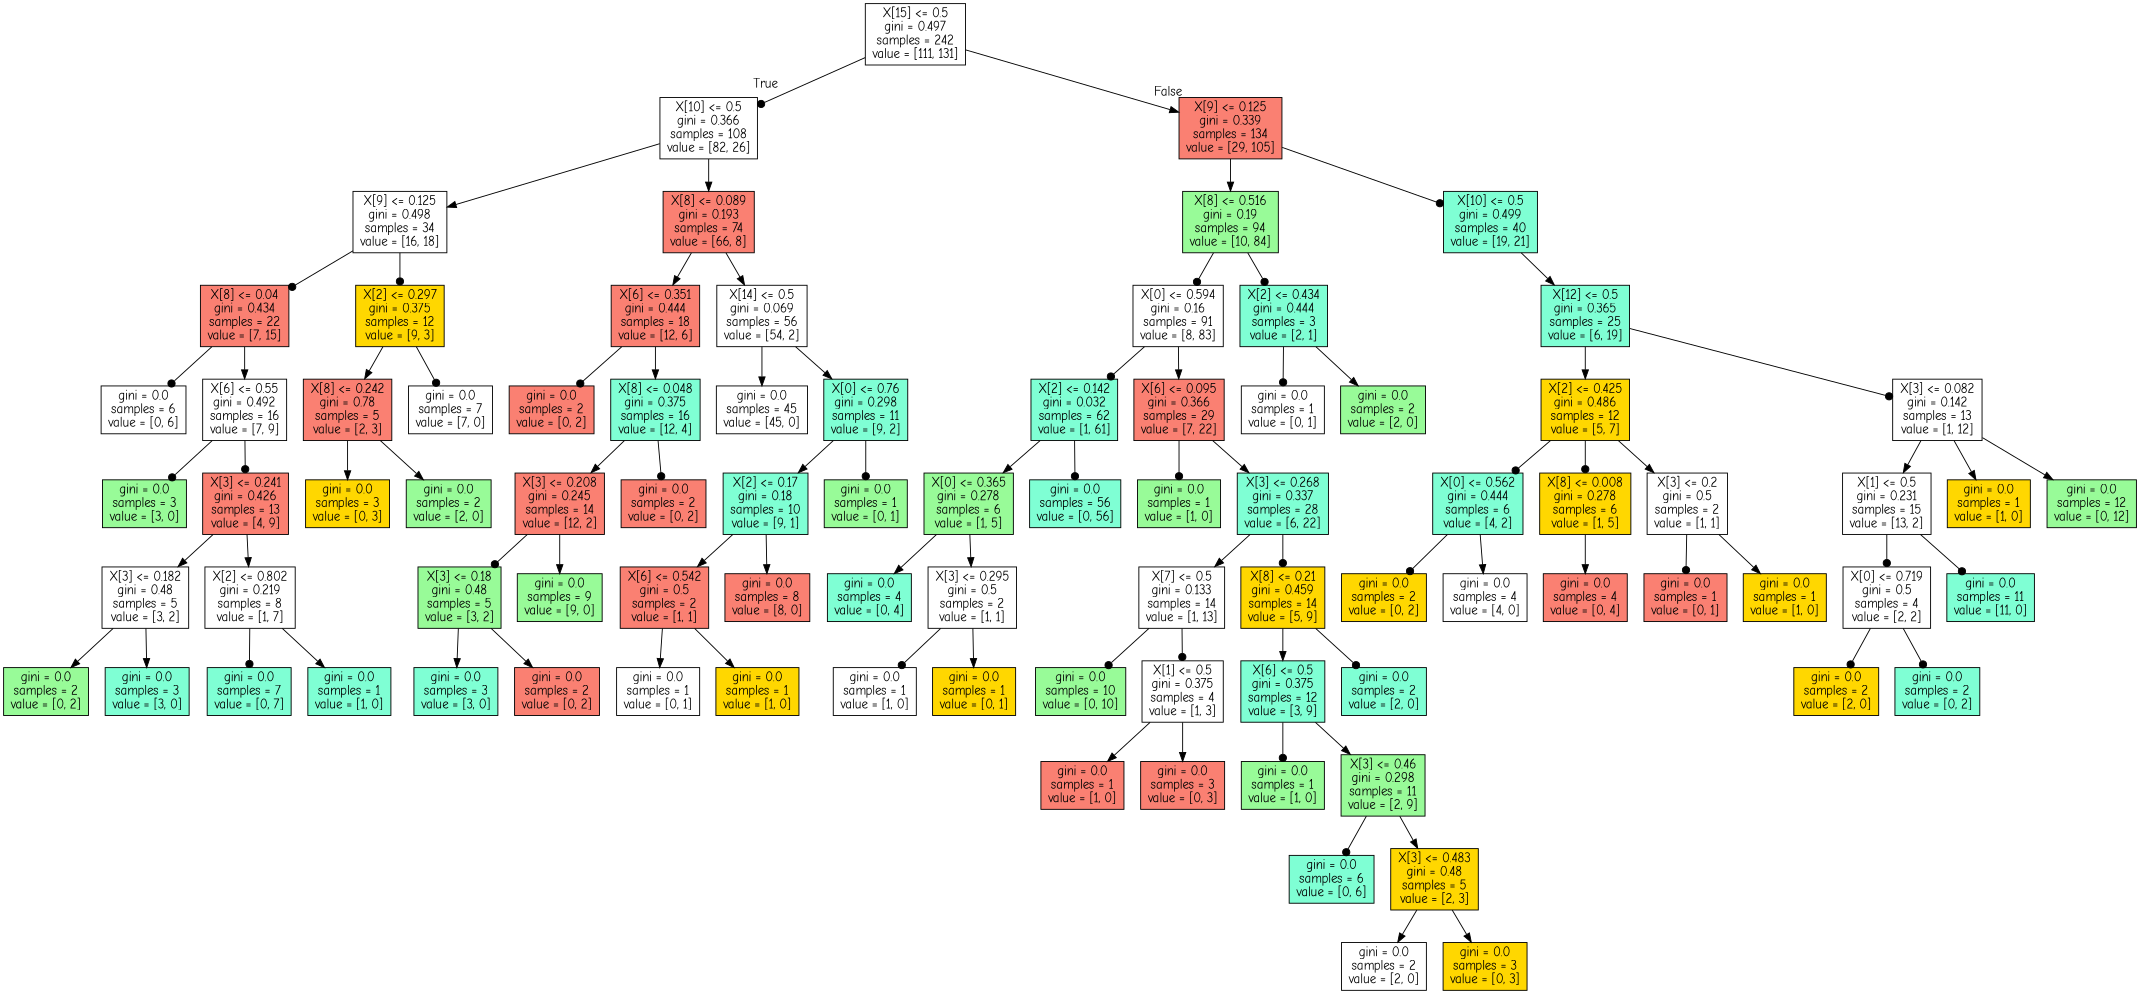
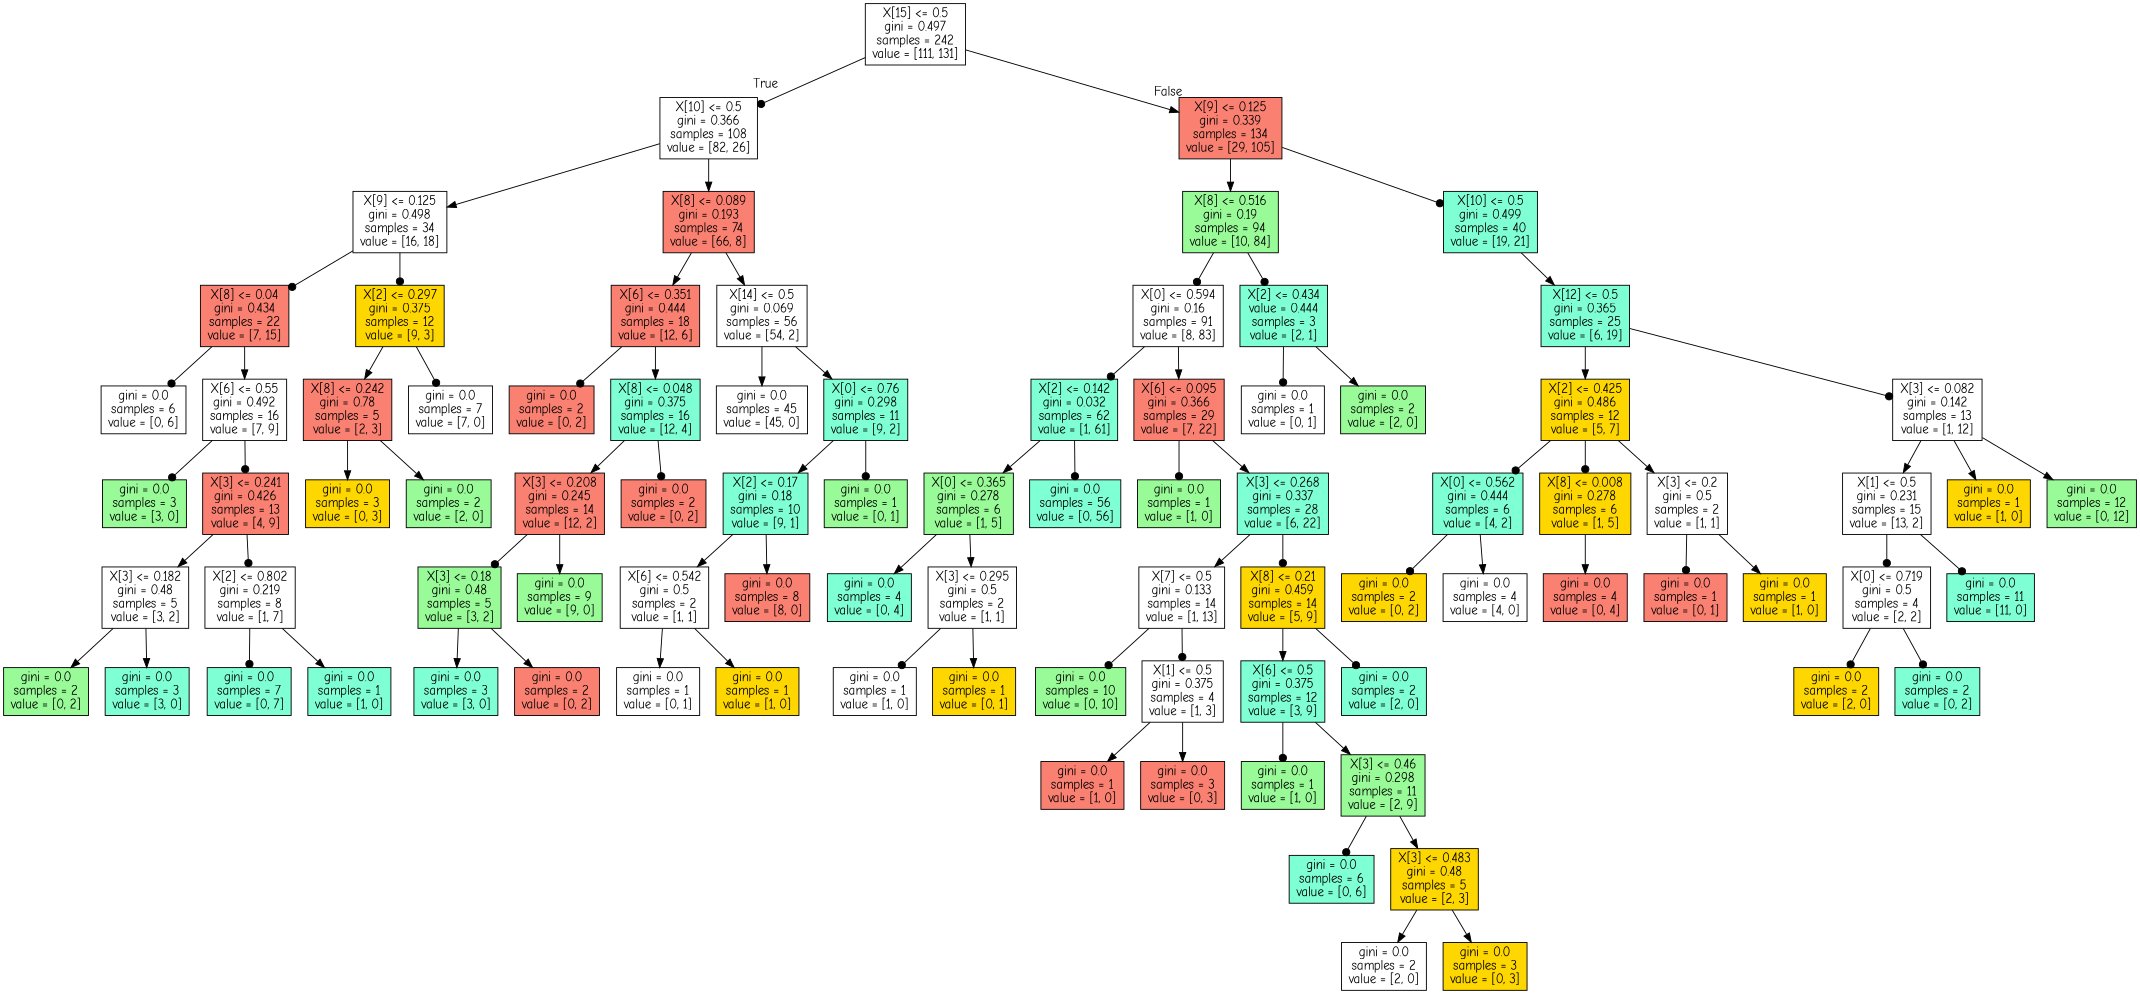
node "X[2] <= 0.434 gini = 0.444 samples = 3 value = [2, 1]": label "X[2] <= 0.434 gini = 0.444 samples = 3 value = [2, 1]" -> "X[2] <= 0.434 value = 0.444 samples = 3 value = [2, 1]"
edge "X[3] <= 0.241 gini = 0.426 samples = 13 value = [4, 9]" -> "X[2] <= 0.802 gini = 0.219 samples = 8 value = [1, 7]": arrowhead normal -> dot
node "X[6] <= 0.542 gini = 0.5 samples = 2 value = [1, 1]": fillcolor salmon -> white
